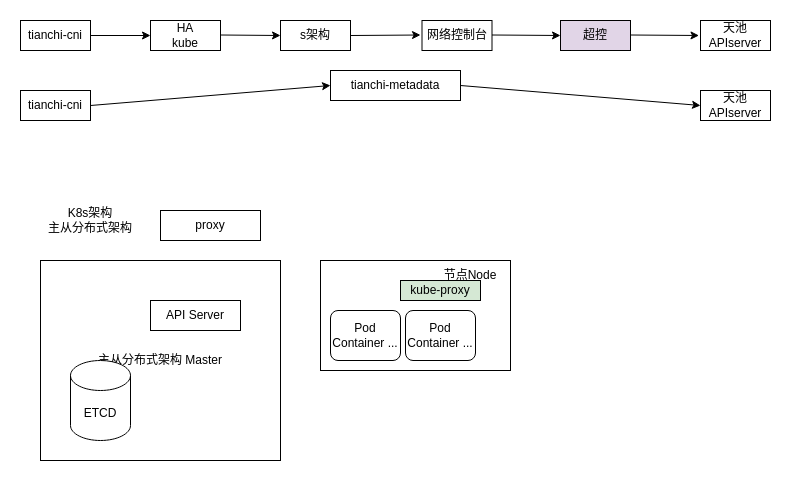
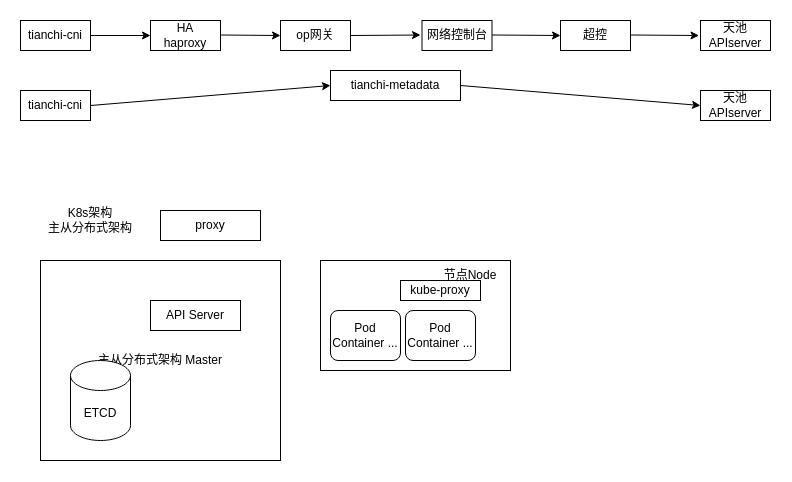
node "HA kube": label "HA kube" -> "HA haproxy"
node "s架构": label "s架构" -> "op网关"
node "超控": fillcolor #e1d5e7 -> #ffffff
node "kube-proxy": fillcolor #d5e8d4 -> #ffffff
